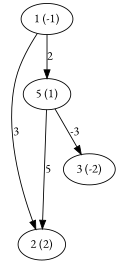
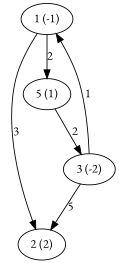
edge "3 (-2)" -> "1 (-1)": added, label "1"
edge "5 (1)" -> "3 (-2)": label "-3" -> "2"
edge "5 (1)" -> "2 (2)": now "3 (-2)" -> "2 (2)"
